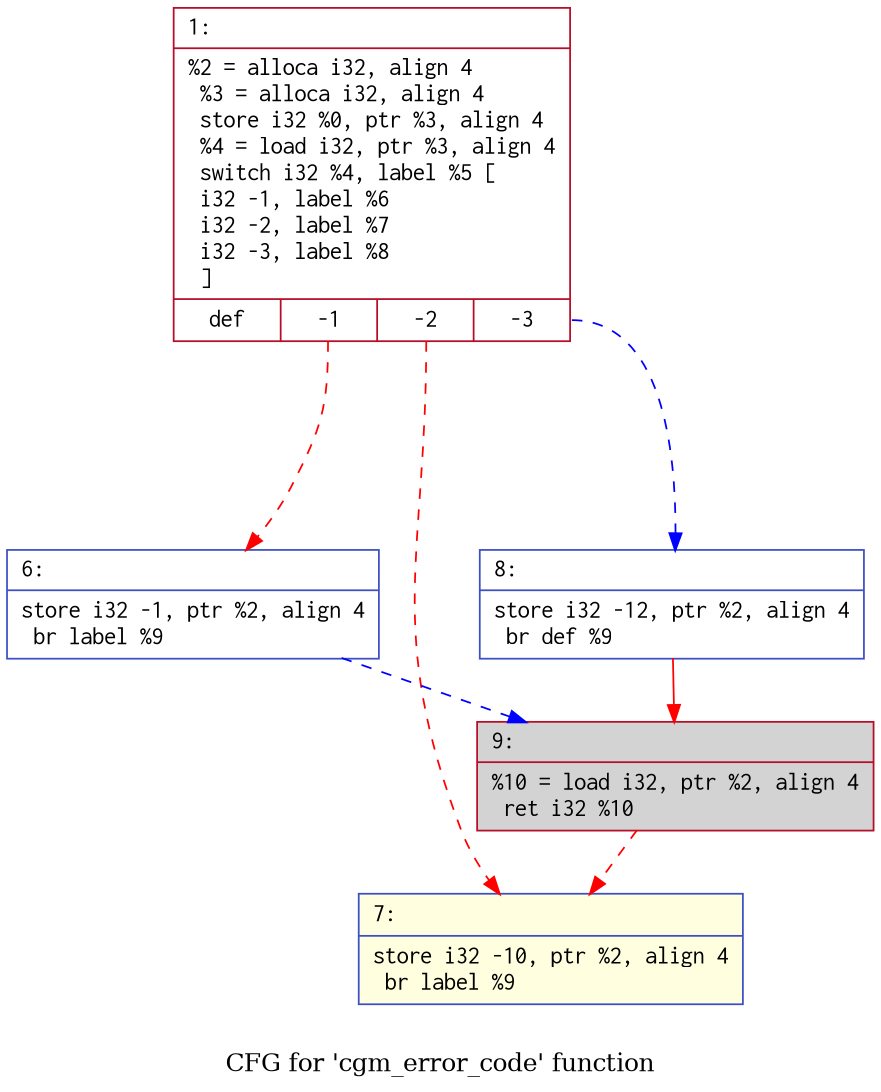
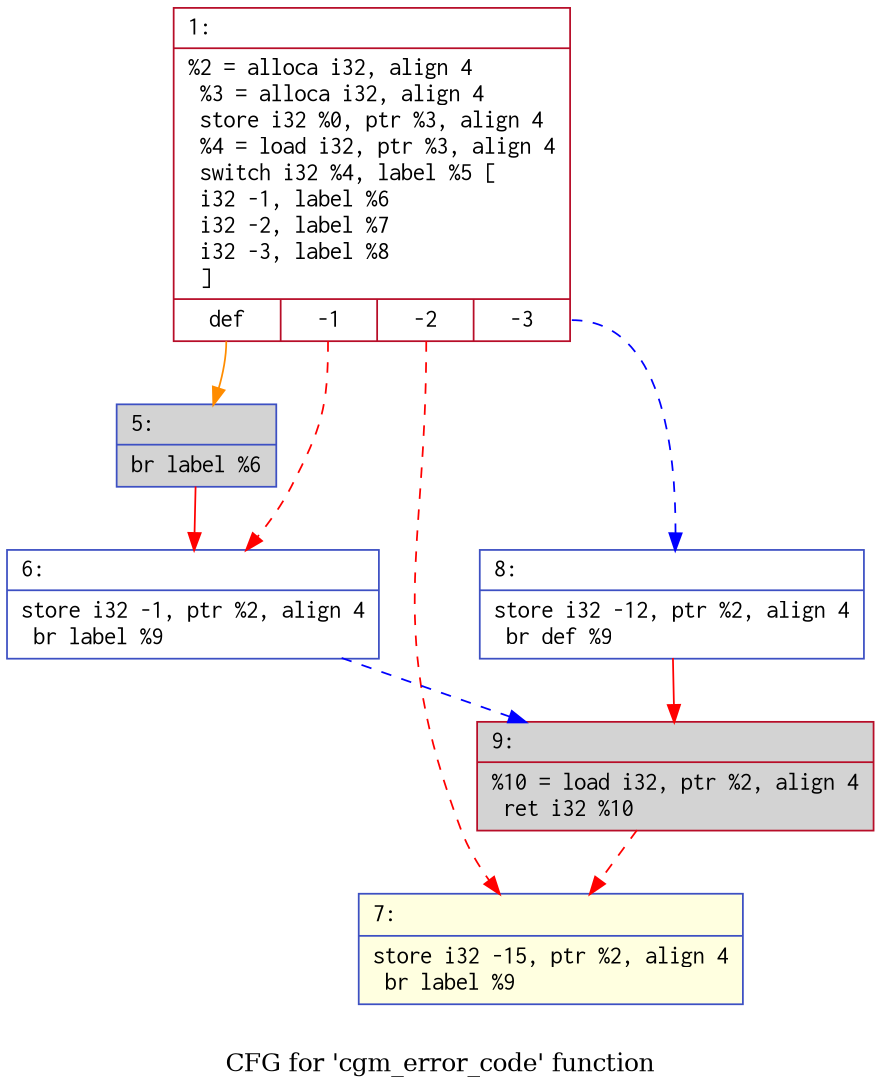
node "5:": added
node "7:": text "store i32 -10, ptr %2, align 4" -> "store i32 -15, ptr %2, align 4"
